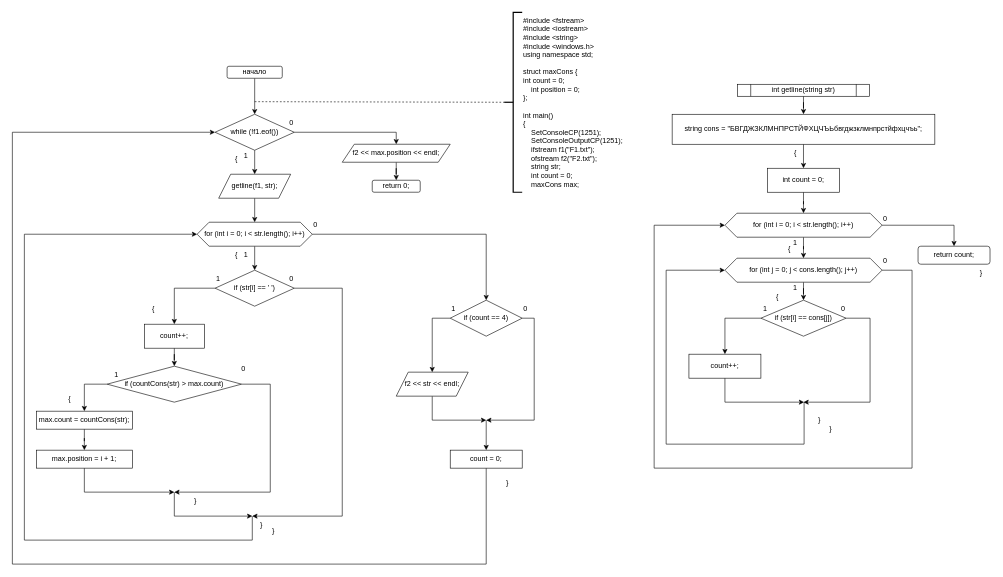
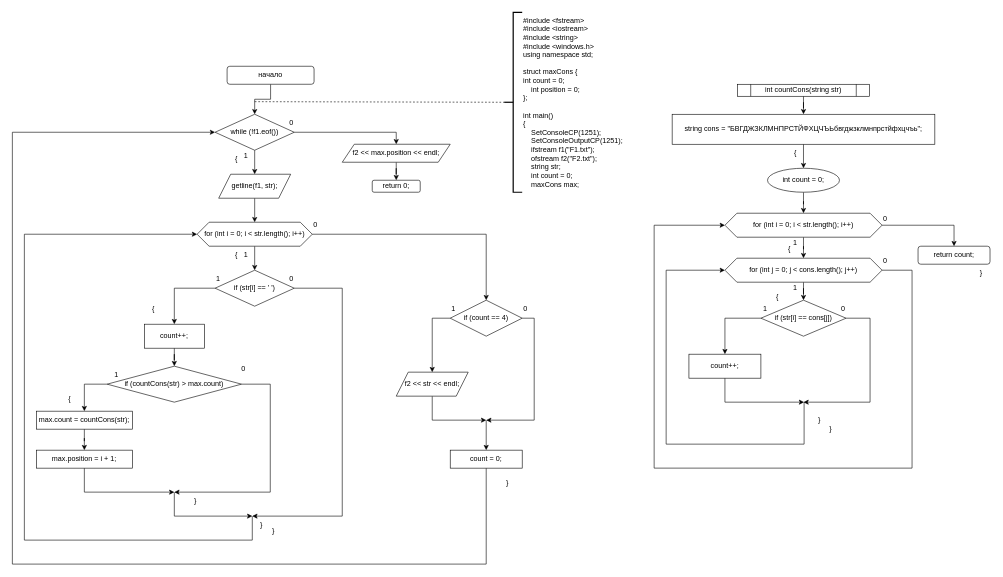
node "начало": size 55x12 -> 87x18
node "int getline(string str)": label "int getline(string str)" -> "int countCons(string str)"
node "int count = 0;": shape rectangle -> ellipse
